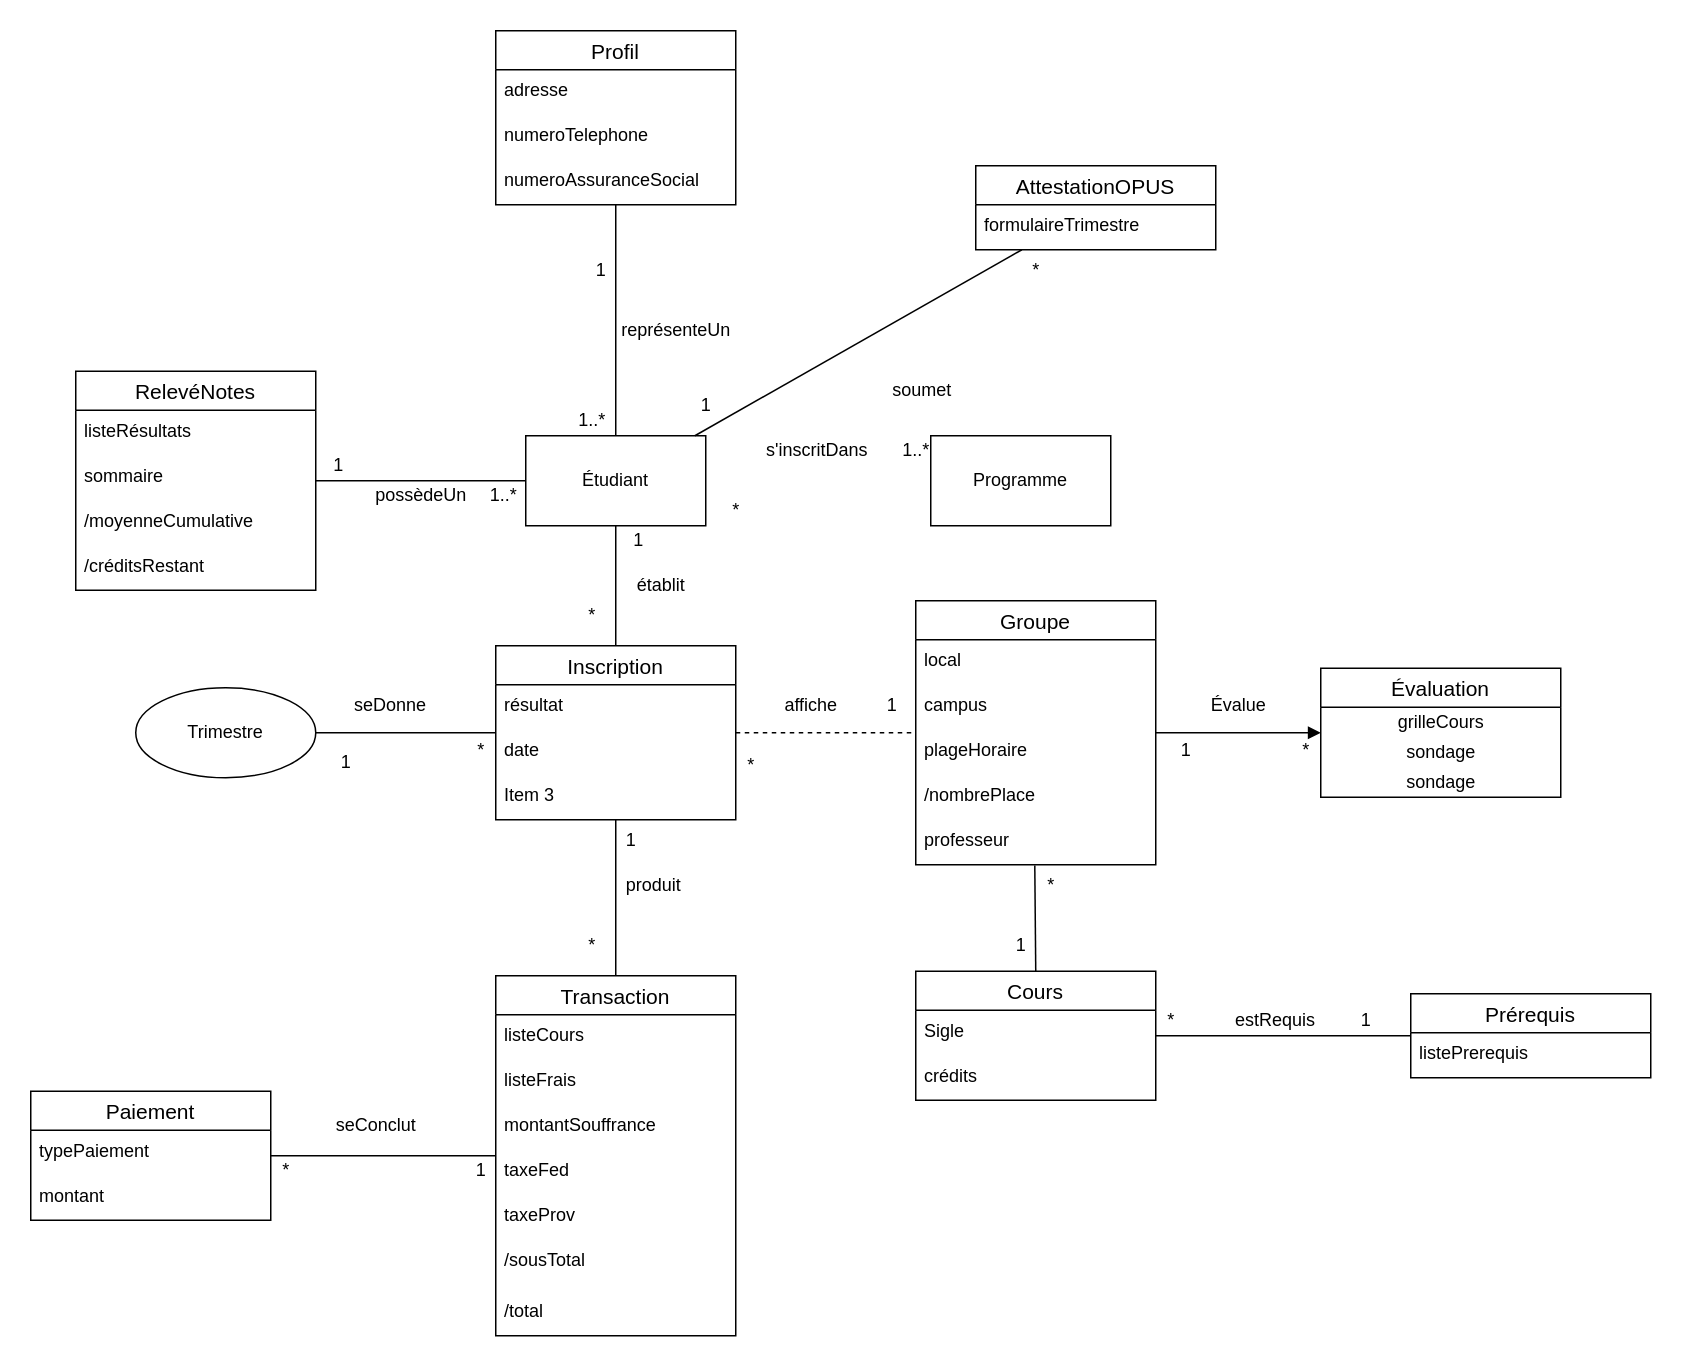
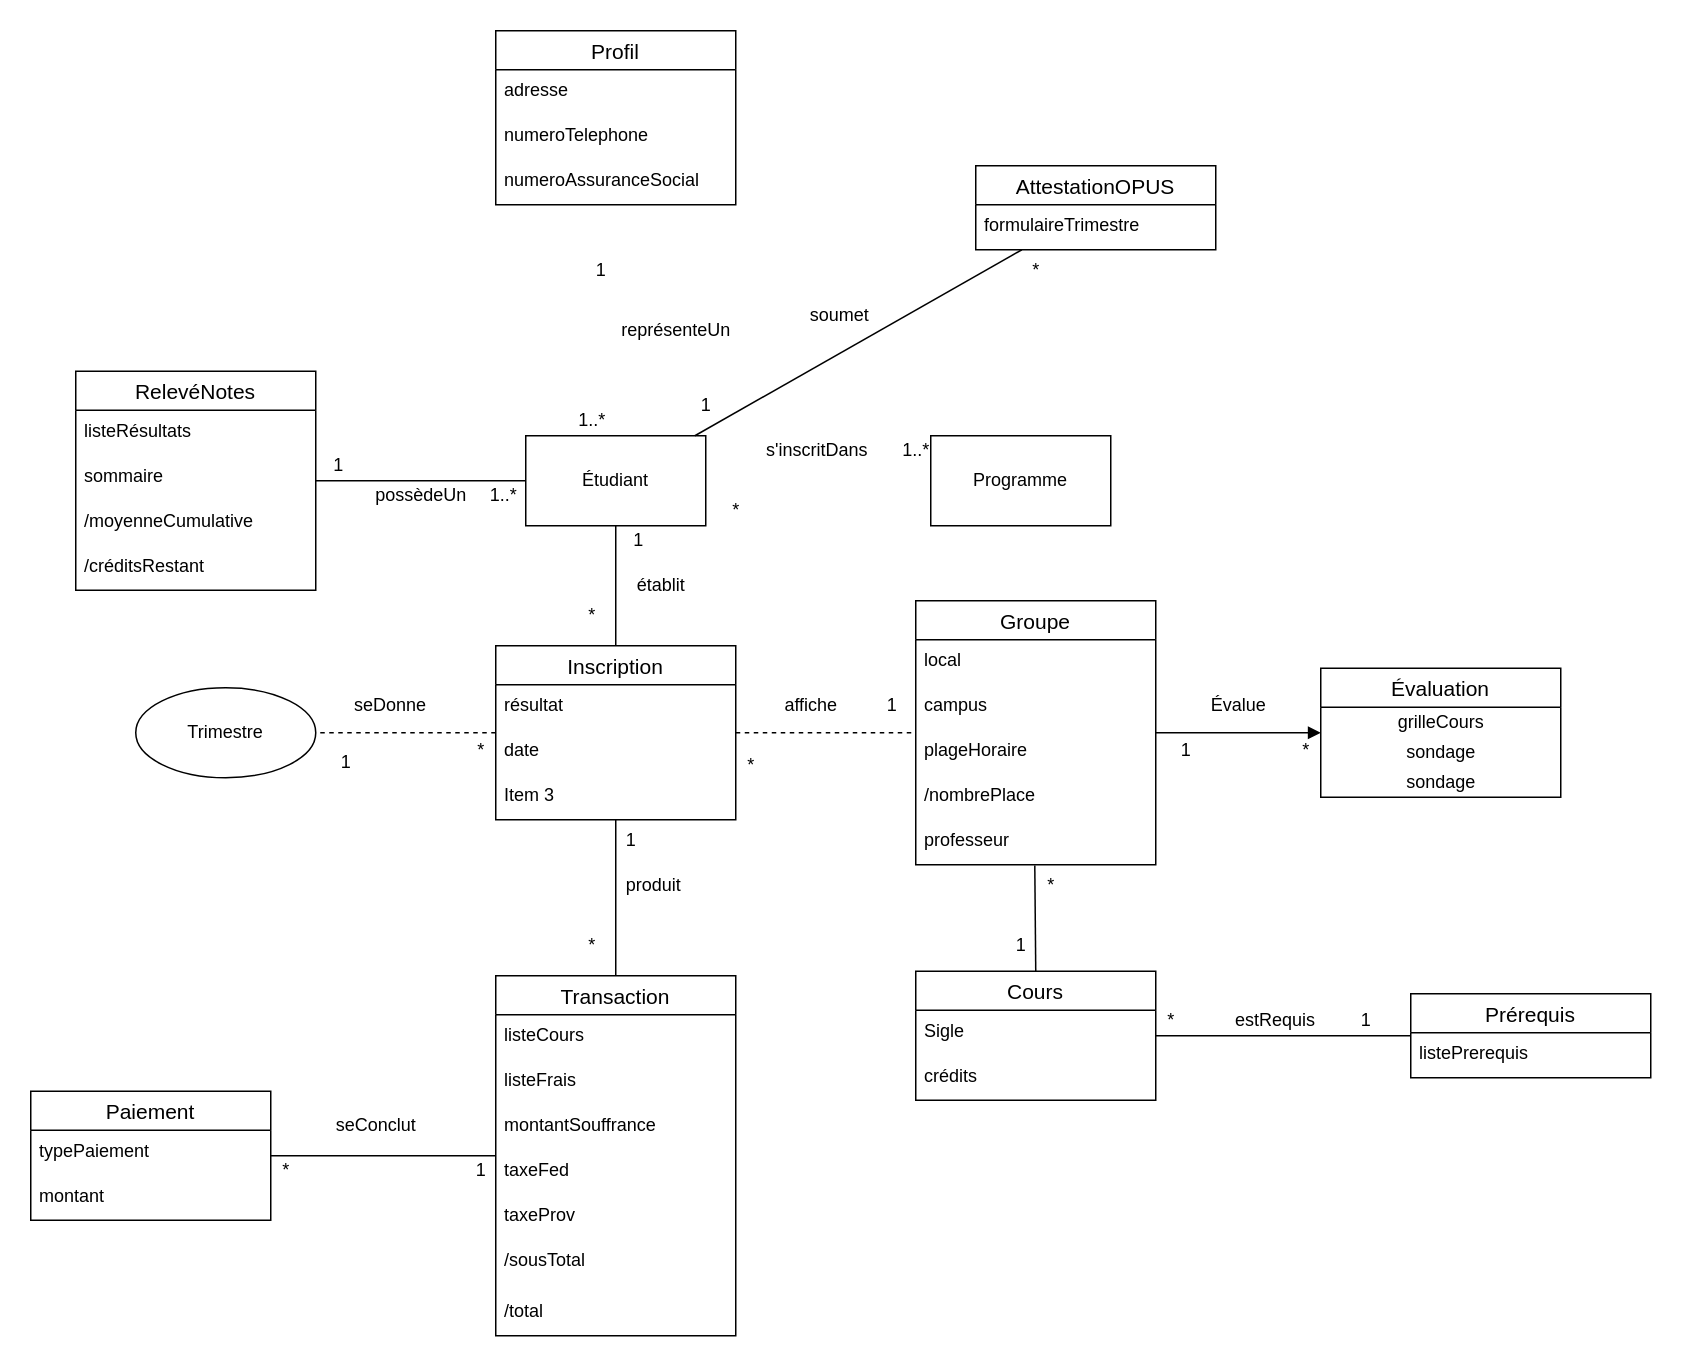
edge "Profil" -- "Étudiant": removed
node "soumet": moved (922, 391) -> (839, 316)
edge "Trimestre" -- "Inscription": style solid -> dashed
